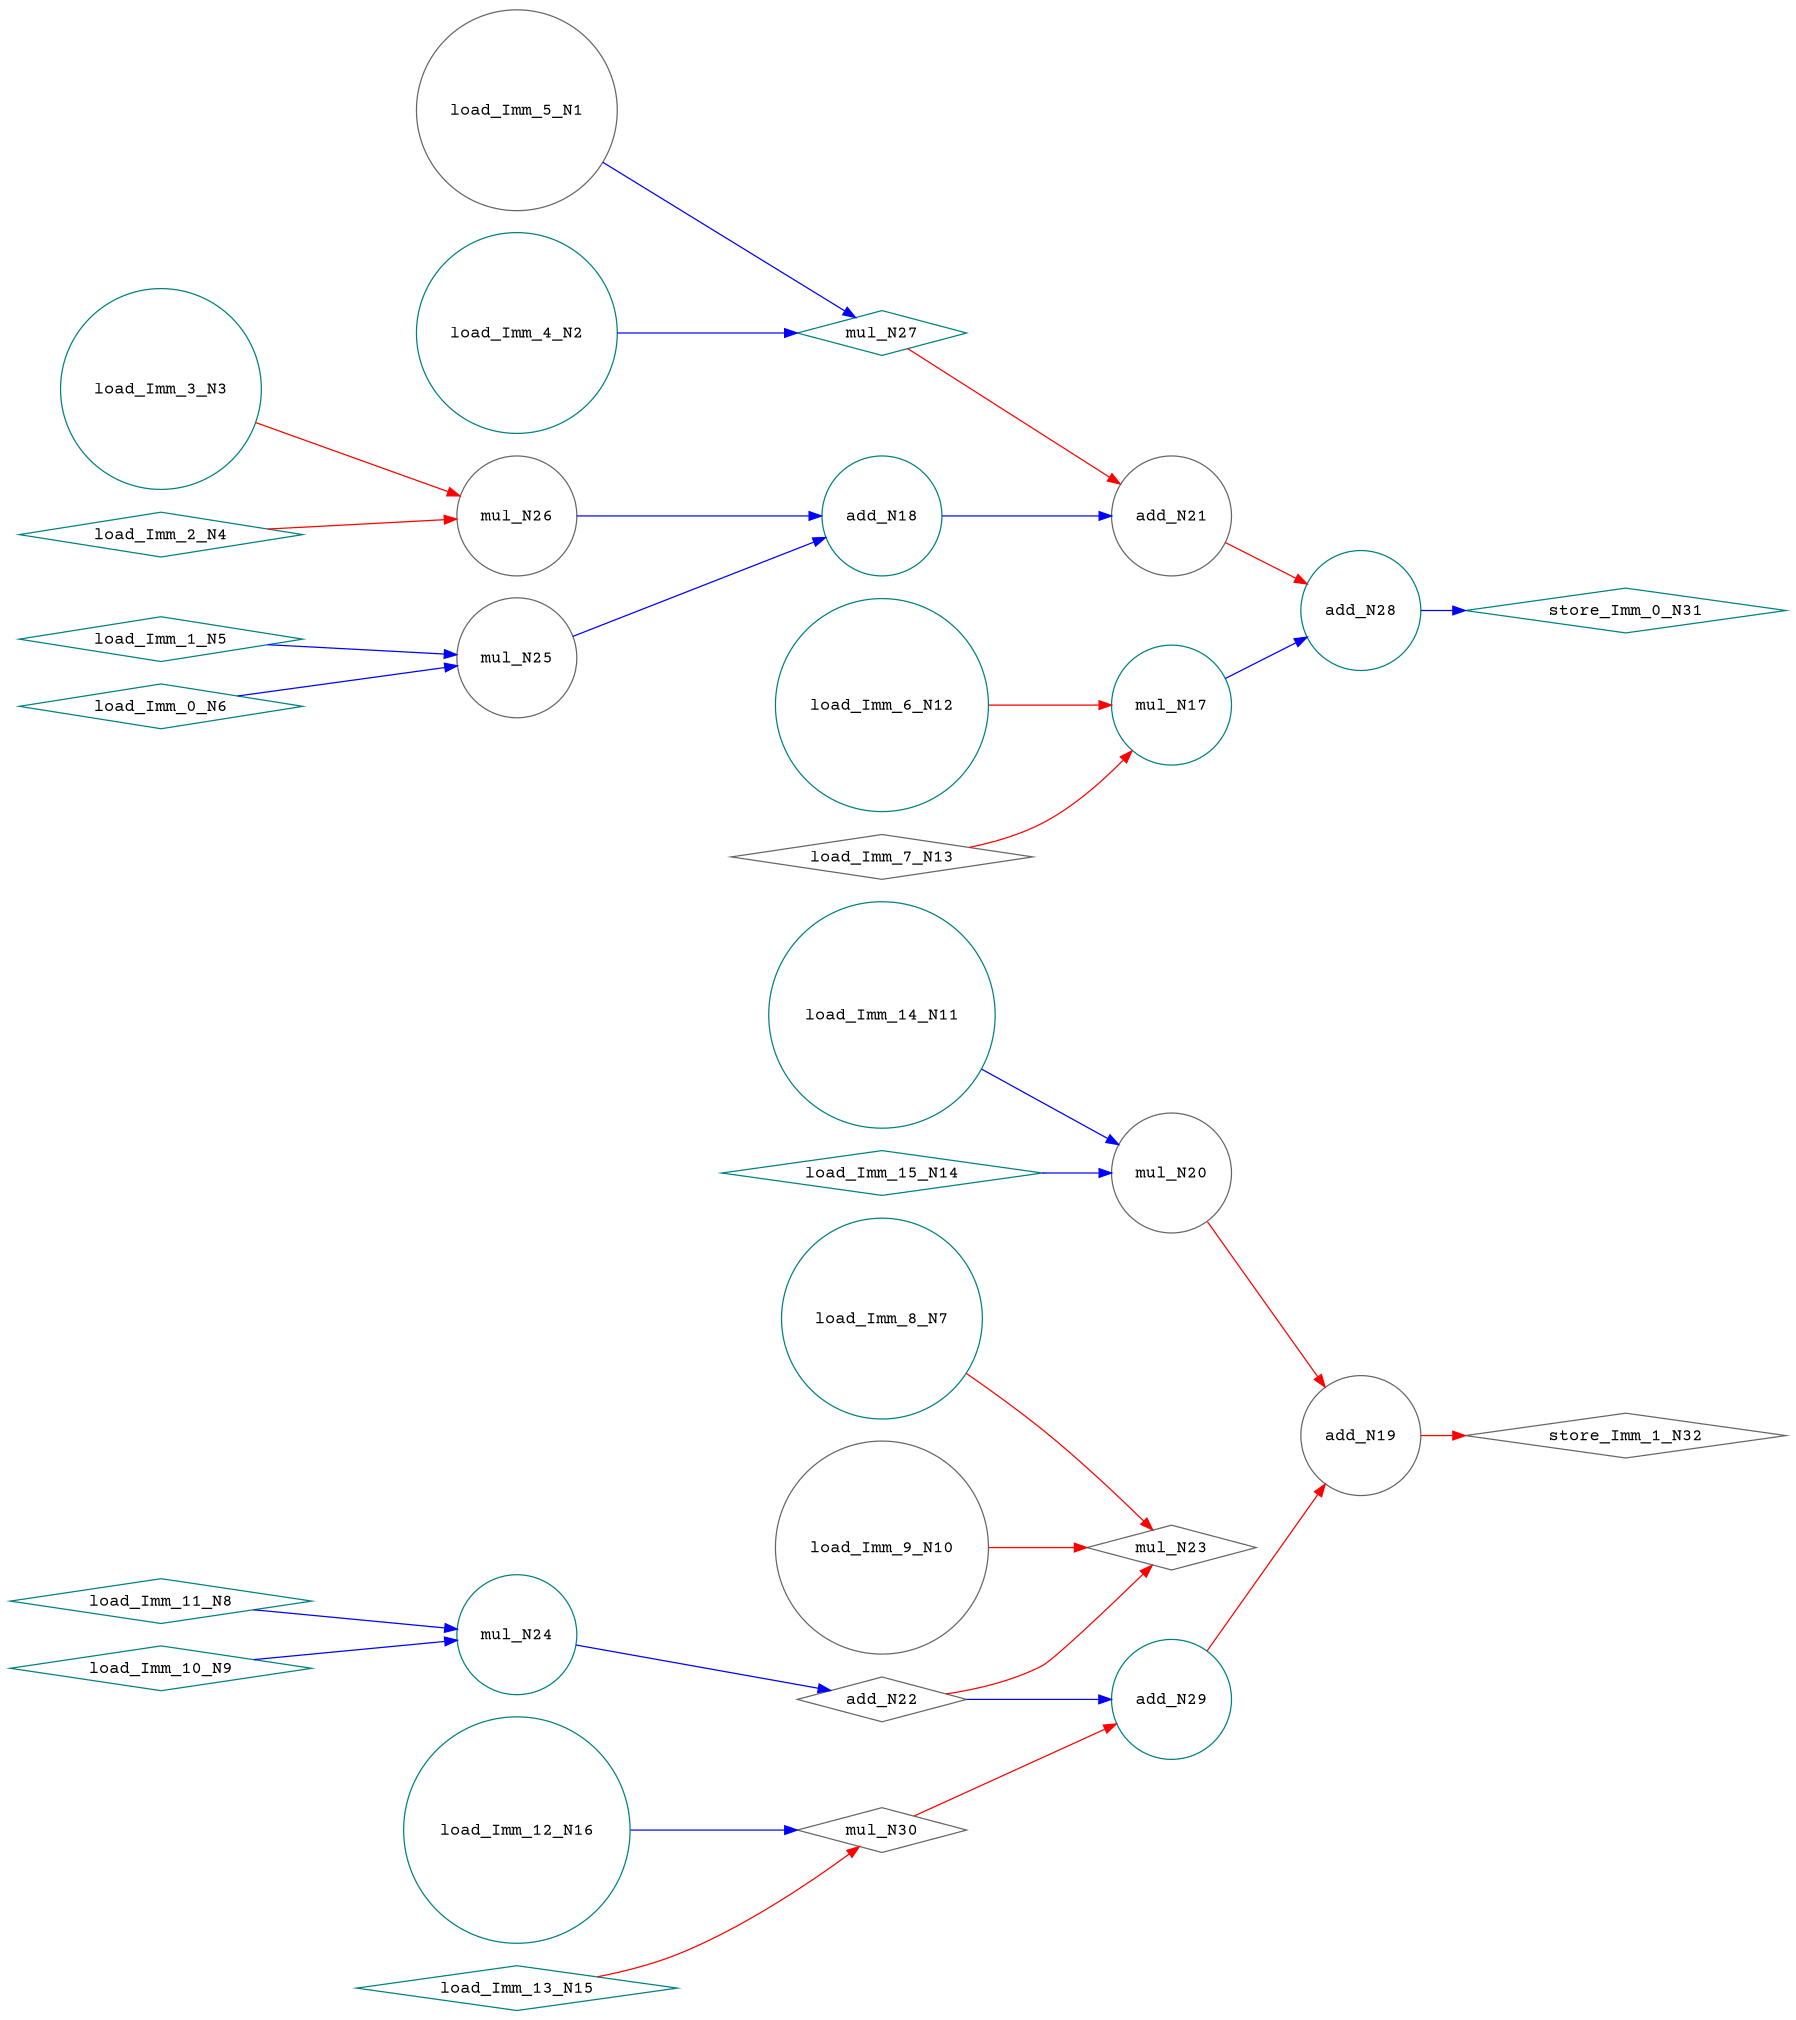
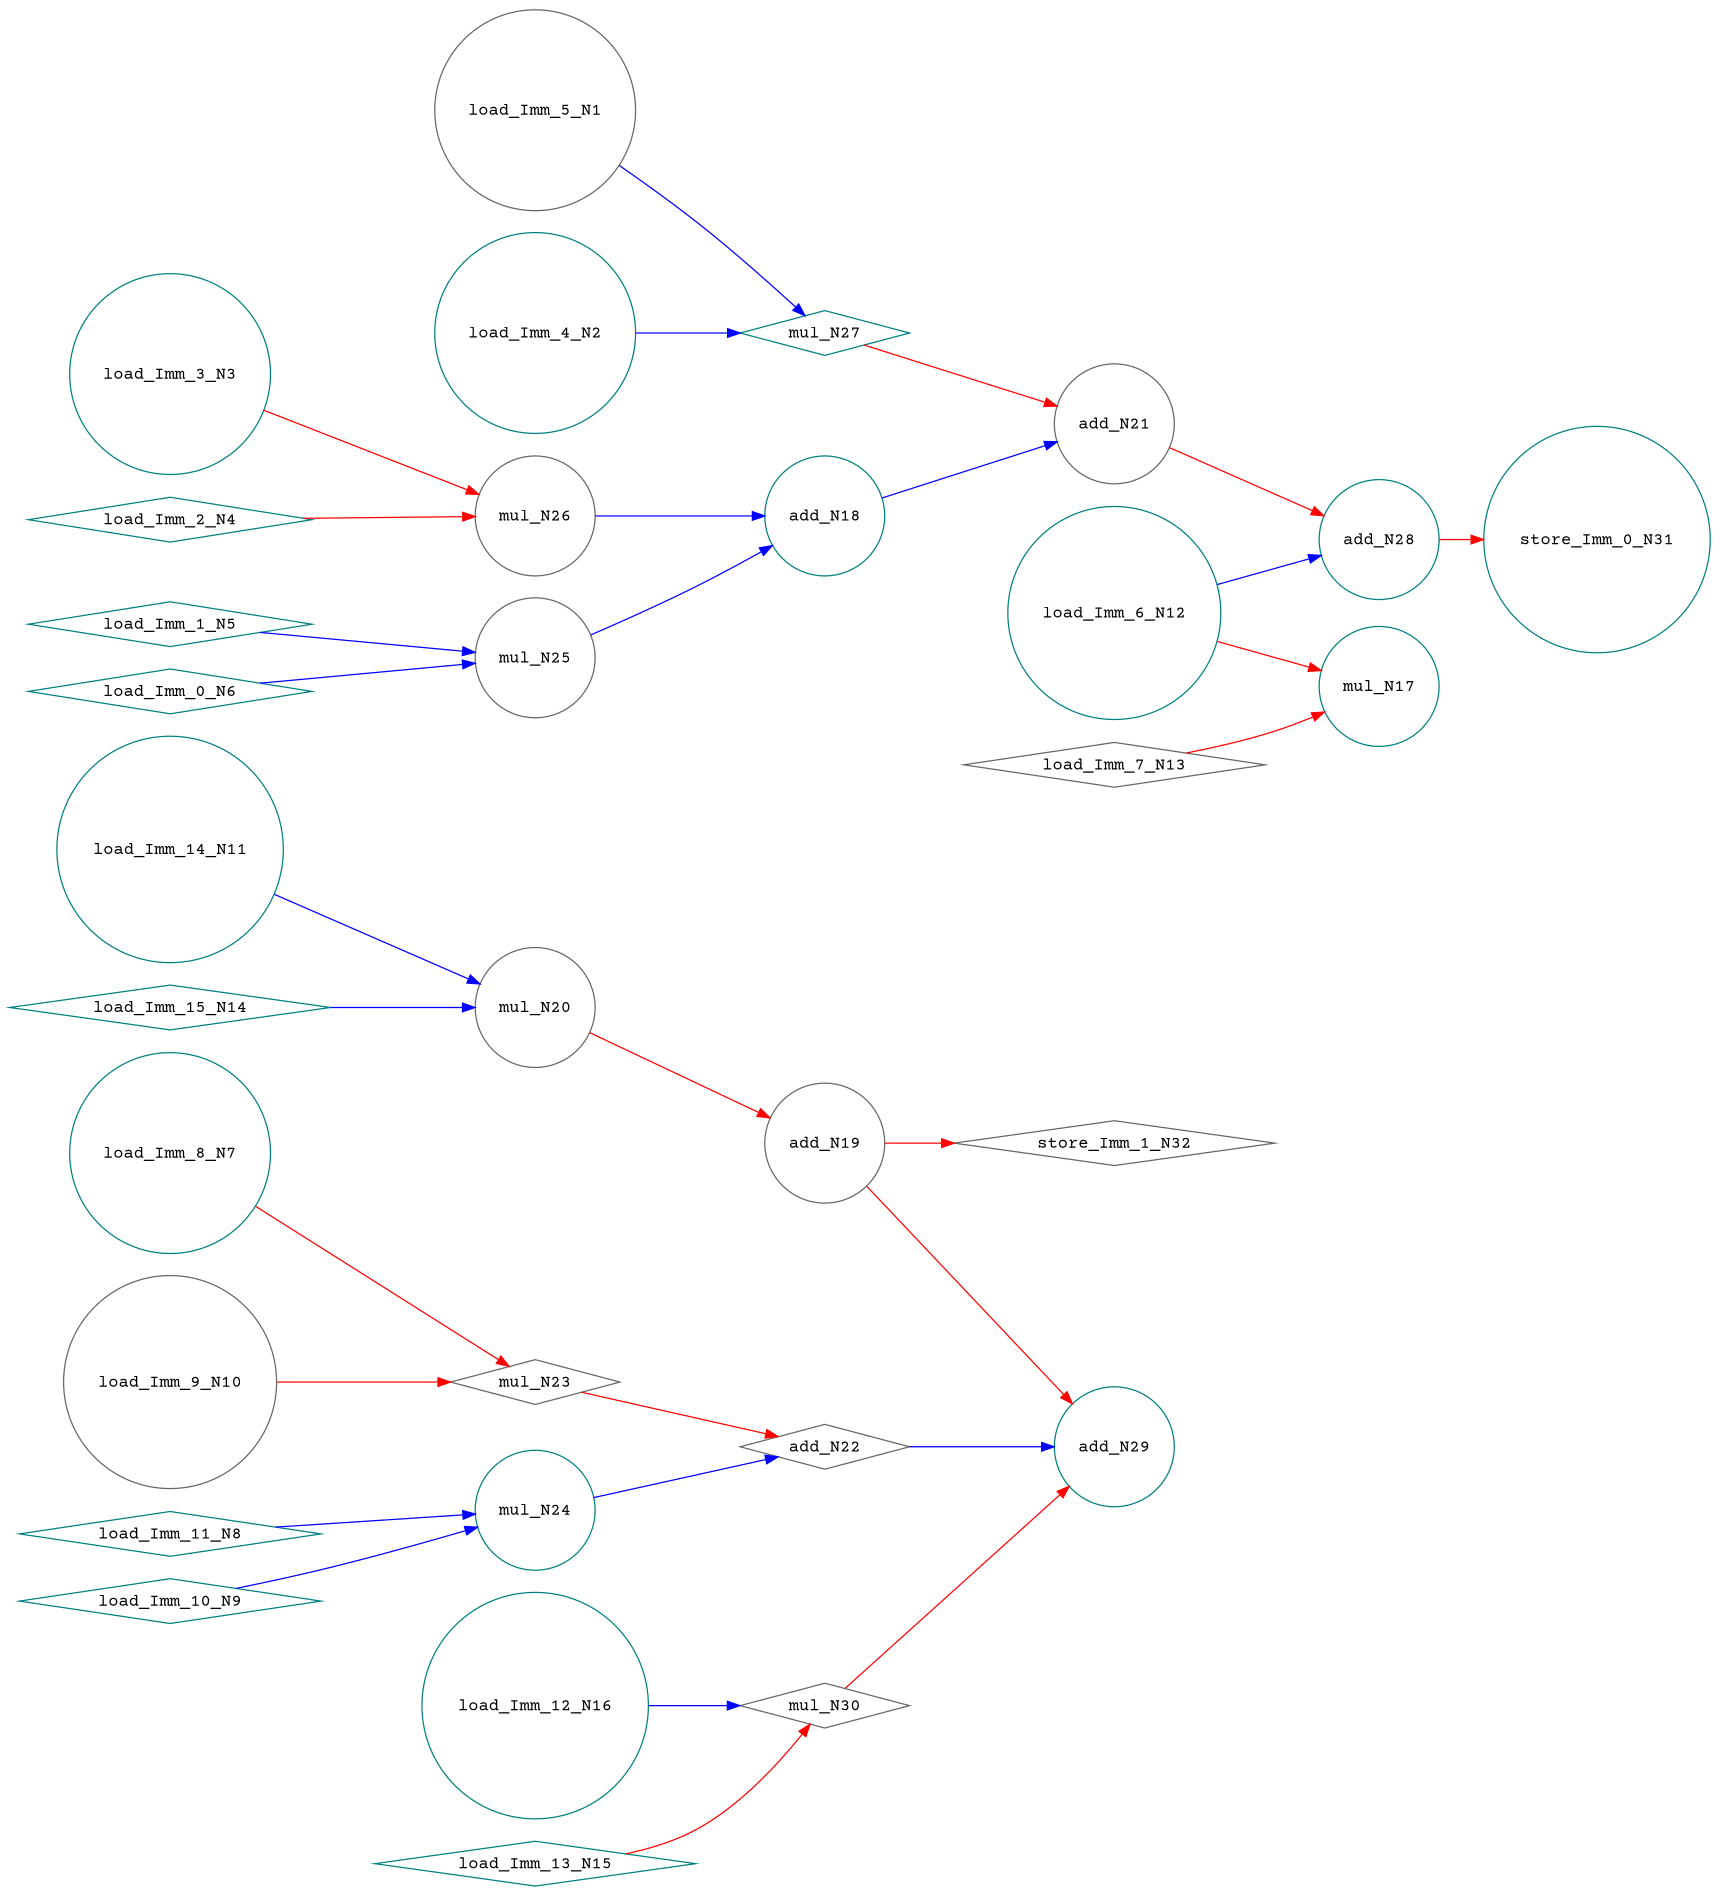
edge "add_N28" -> "store_Imm_0_N31": color blue -> red
node "store_Imm_0_N31": shape diamond -> circle
edge "mul_N17" -> "add_N28": now "load_Imm_6_N12" -> "add_N28"
edge "add_N29" -> "add_N19": reversed
edge "add_N22" -> "mul_N23": reversed
